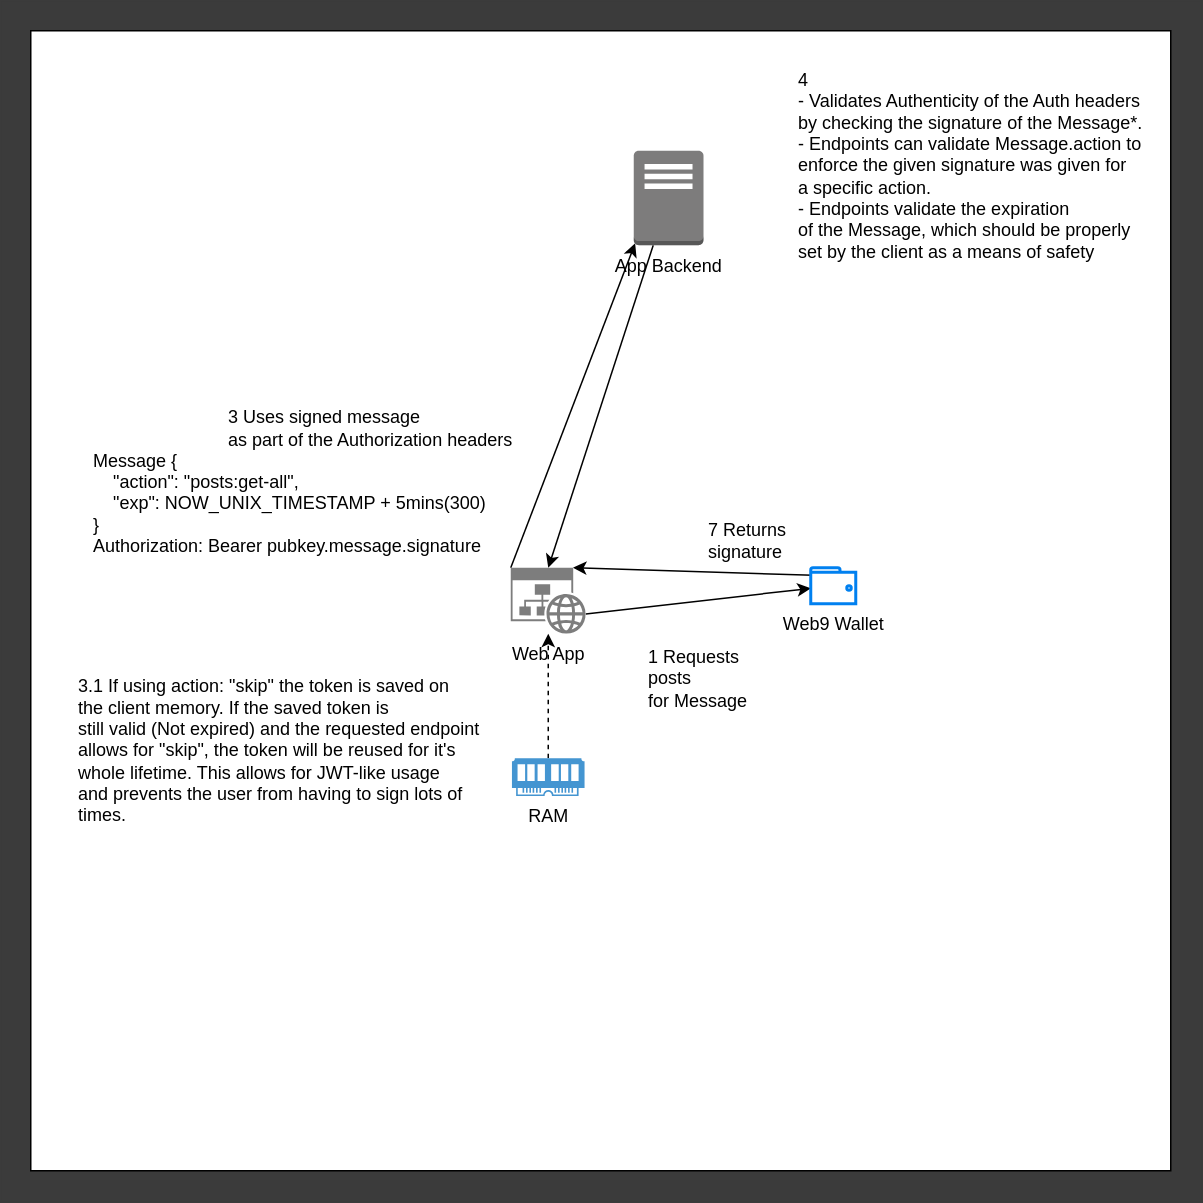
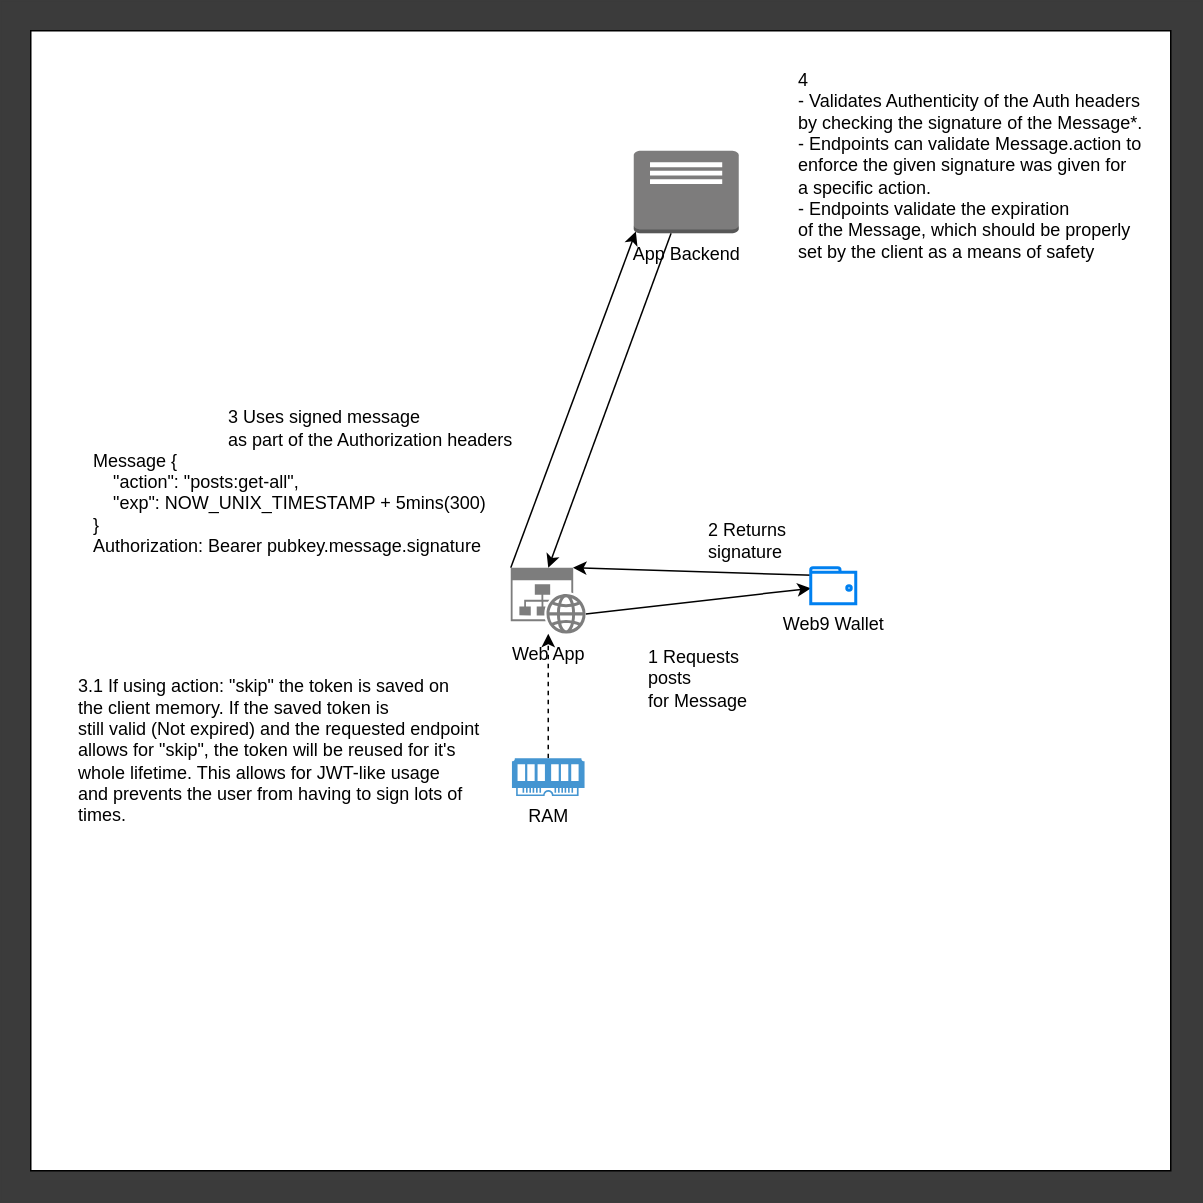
node "App Backend": size 70x95 -> 105x83
node "7 Returns signature": label "7 Returns signature" -> "2 Returns signature"
